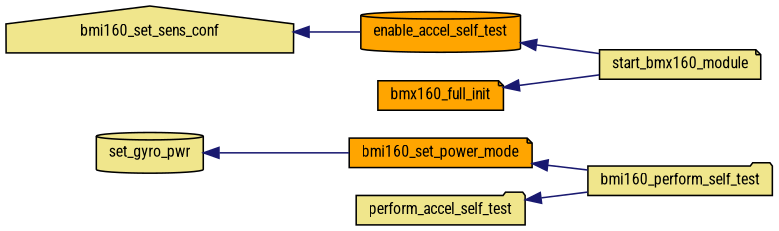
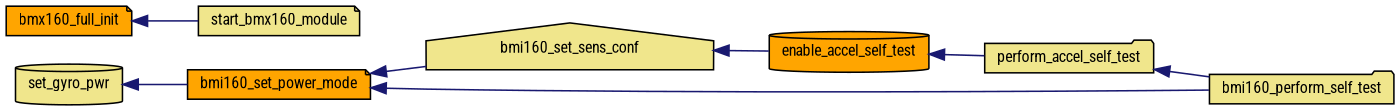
edge "start_bmx160_module" -> "enable_accel_self_test": now "perform_accel_self_test" -> "enable_accel_self_test"
edge "bmi160_set_sens_conf" -> "bmi160_set_power_mode": added
